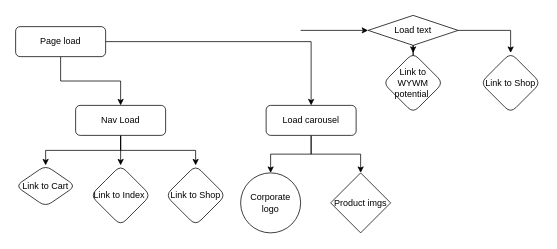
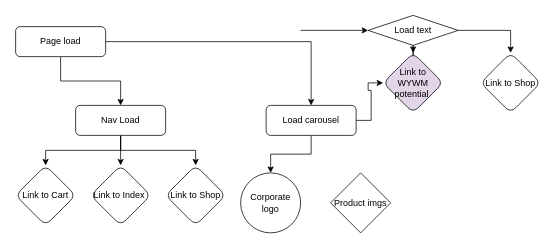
node "Link to WYWM potential": fillcolor #ffffff -> #e1d5e7
edge "Load carousel" -> "Product imgs": now "Load carousel" -> "Link to WYWM potential"
node "Link to Cart": size 60x41 -> 60x60
